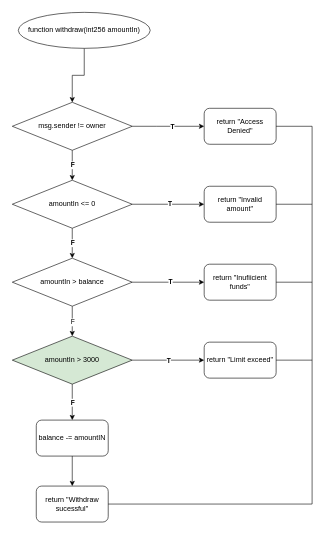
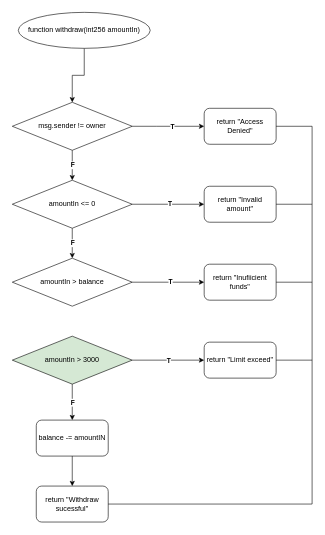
edge "amountIn > balance" -> "amountIn > 3000": removed, label "F"
